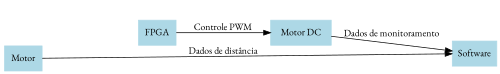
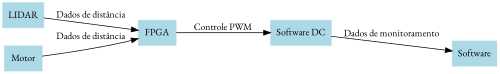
node "LIDAR": added
node "Motor DC": label "Motor DC" -> "Software DC"
edge "Motor" -> "Software": now "Motor" -> "FPGA"
